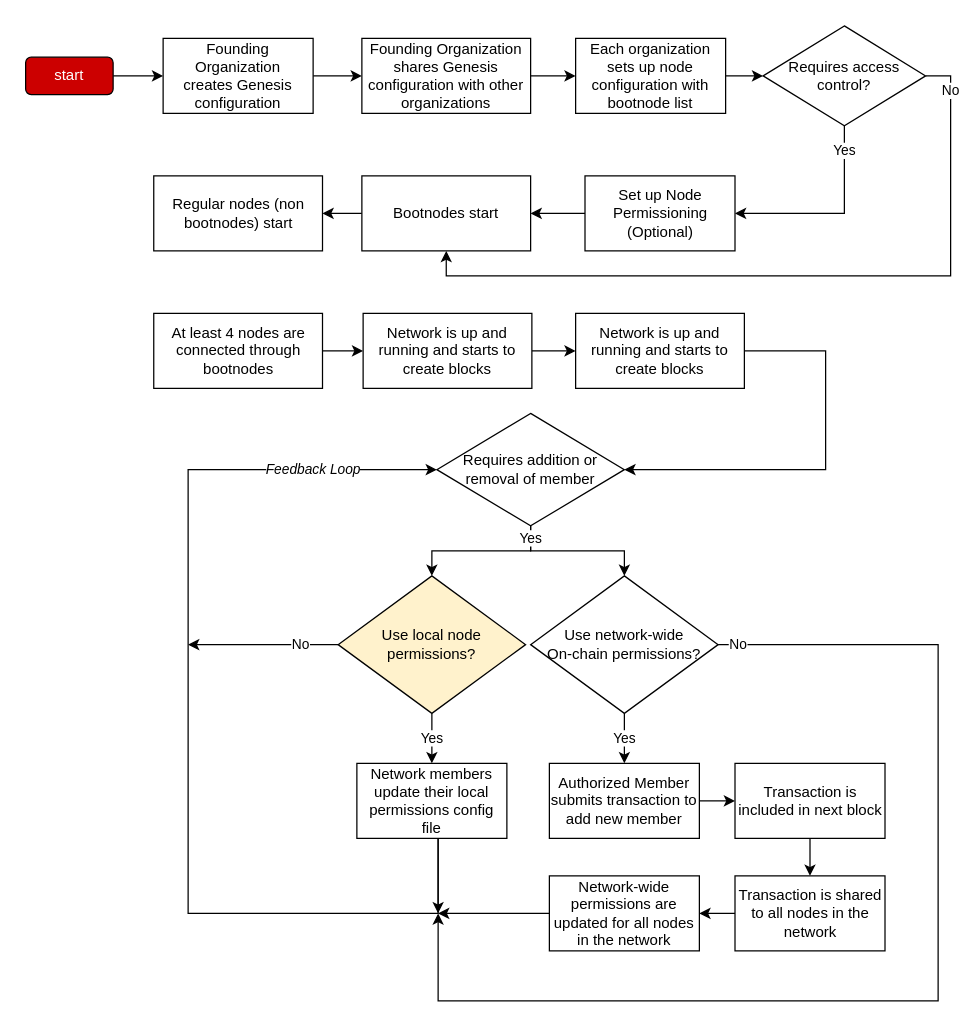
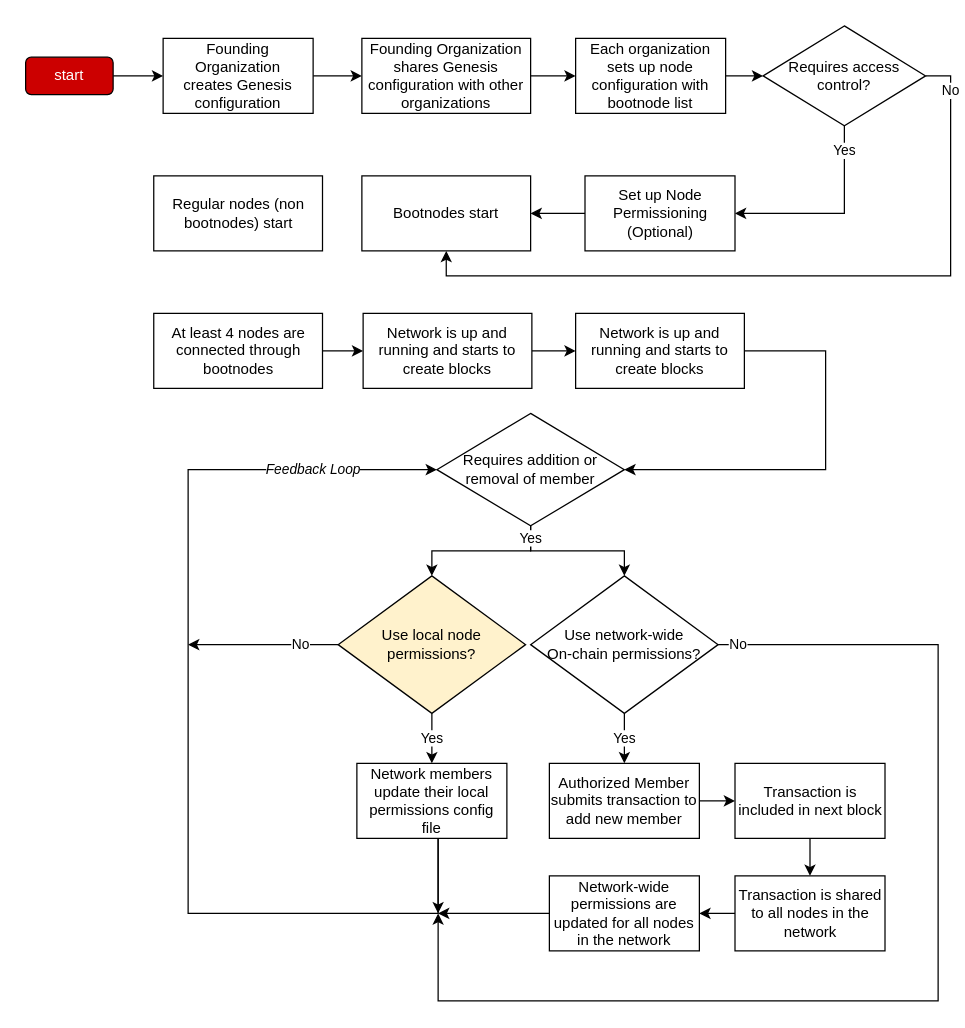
edge "Bootnodes start" -> "Regular nodes (non bootnodes) start": removed
